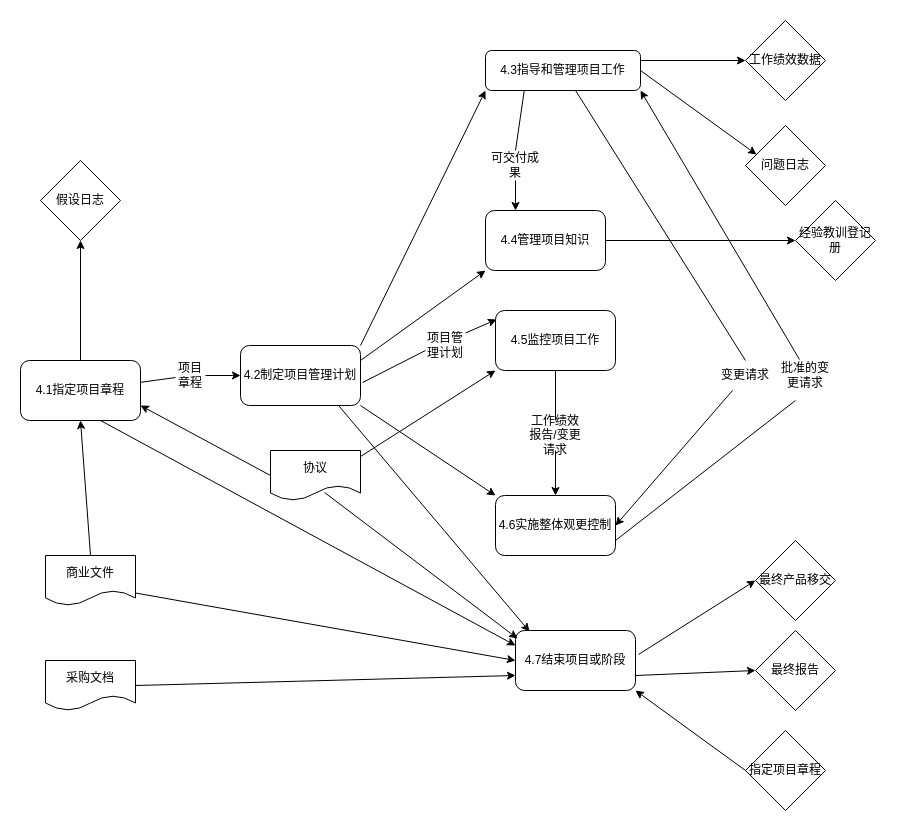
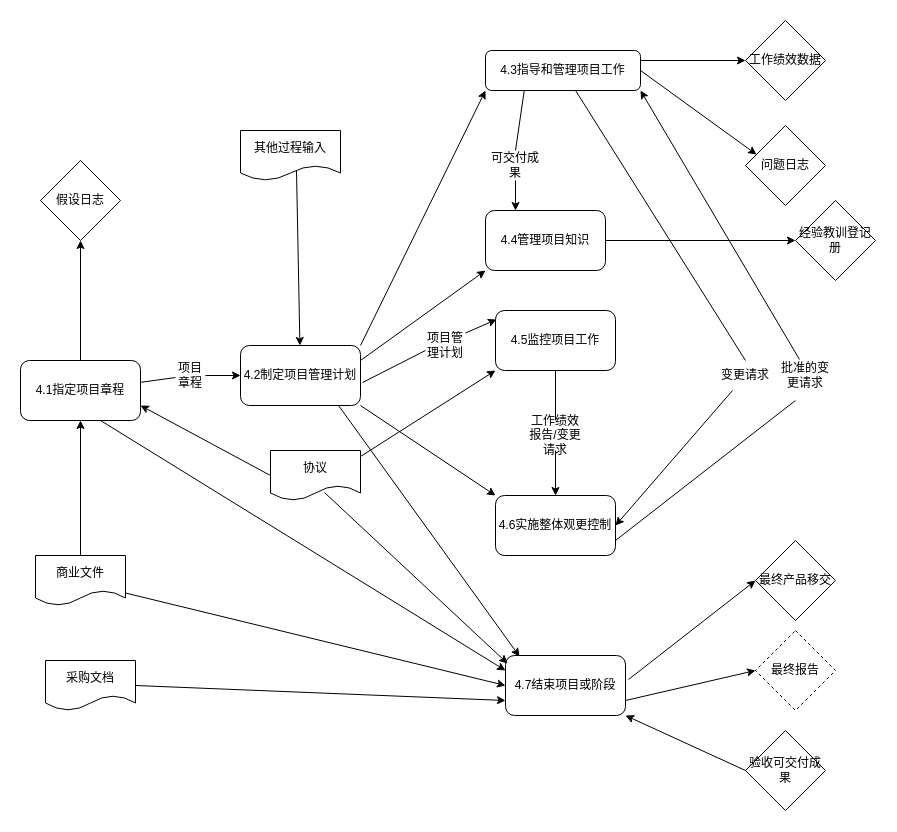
node "其他过程输入": added
edge "其他过程输入" -> "4.2制定项目管理计划": added
node "商业文件": moved (91, 581) -> (81, 581)
node "4.7结束项目或阶段": moved (576, 661) -> (566, 686)
node "最终报告": style solid -> dashed
node "指定项目章程": label "指定项目章程" -> "验收可交付成果"
